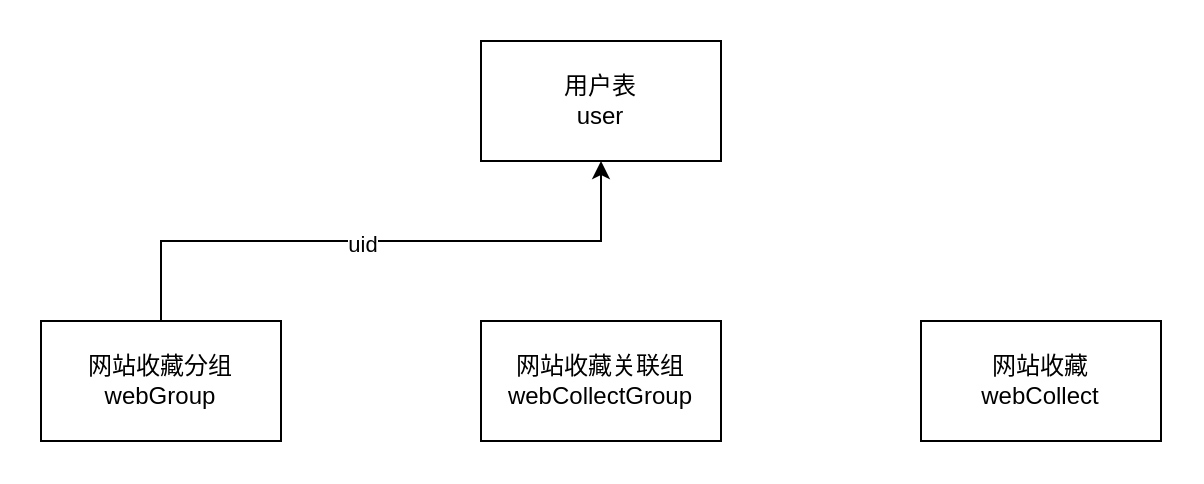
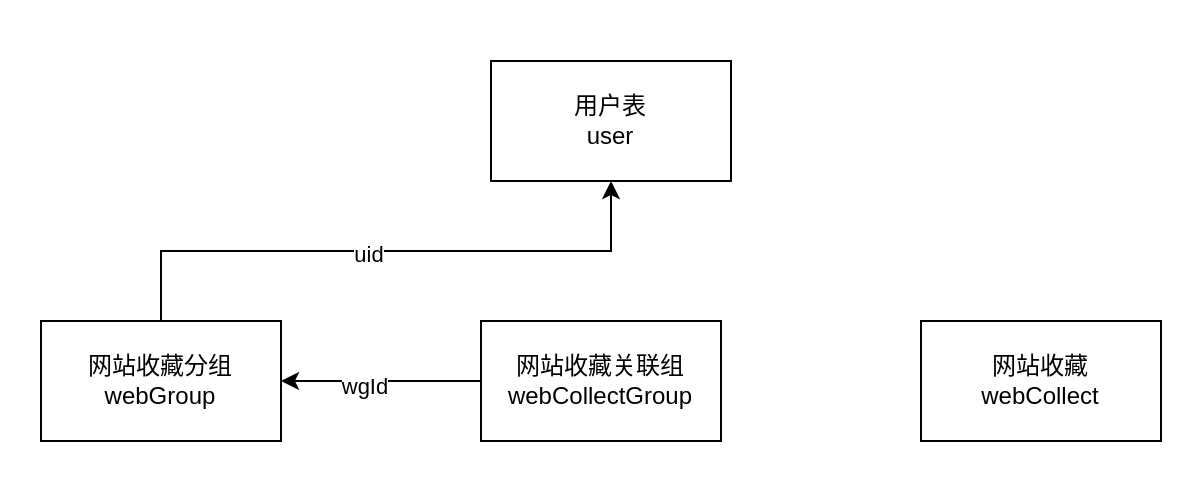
node "用户表 user": moved (601, 101) -> (611, 121)
edge "网站收藏关联组 webCollectGroup" -> "网站收藏分组 webGroup": added, label "wgId"
